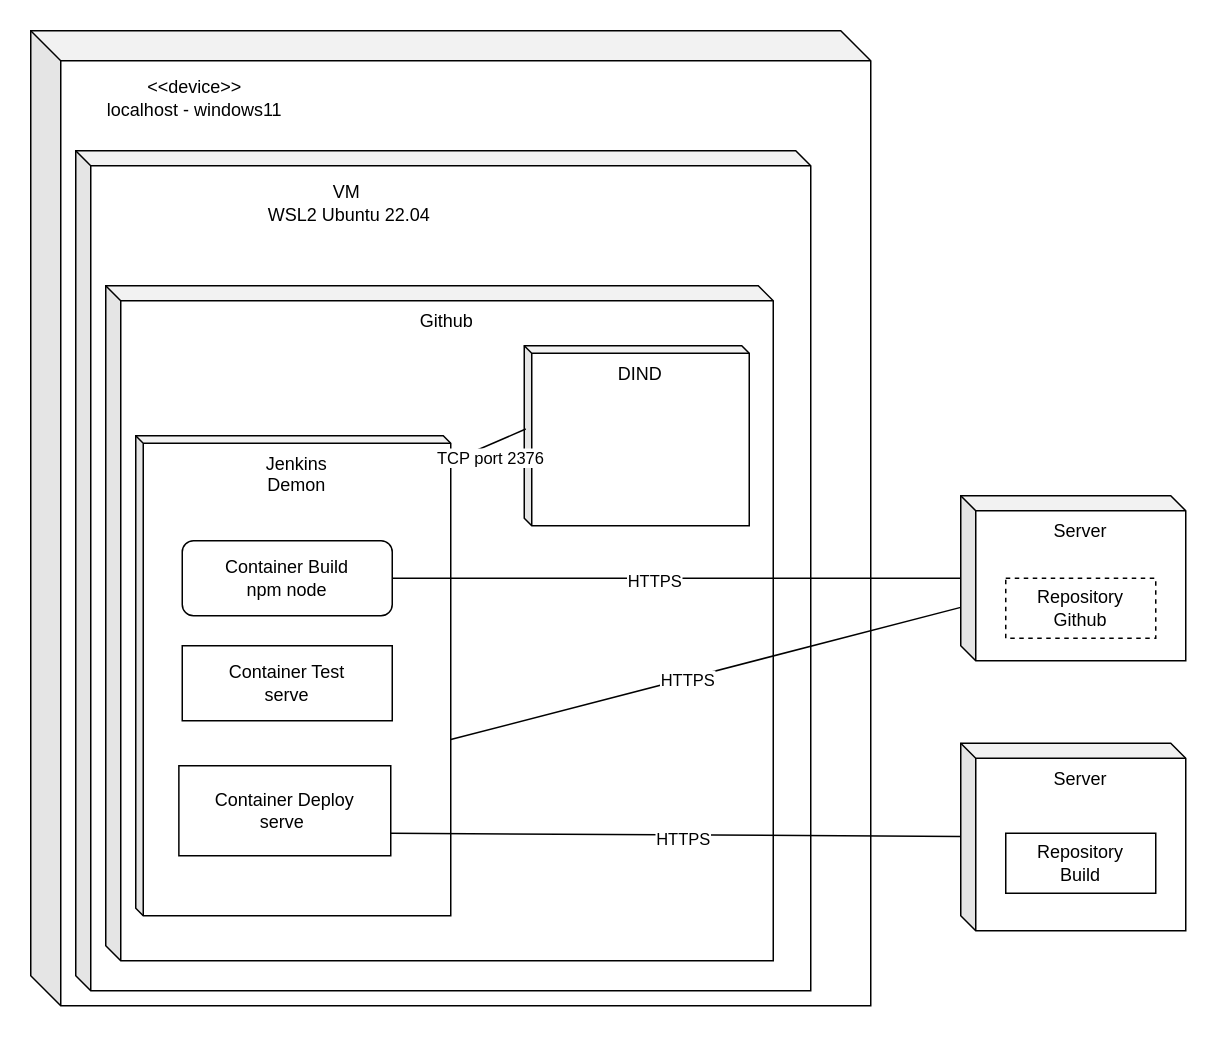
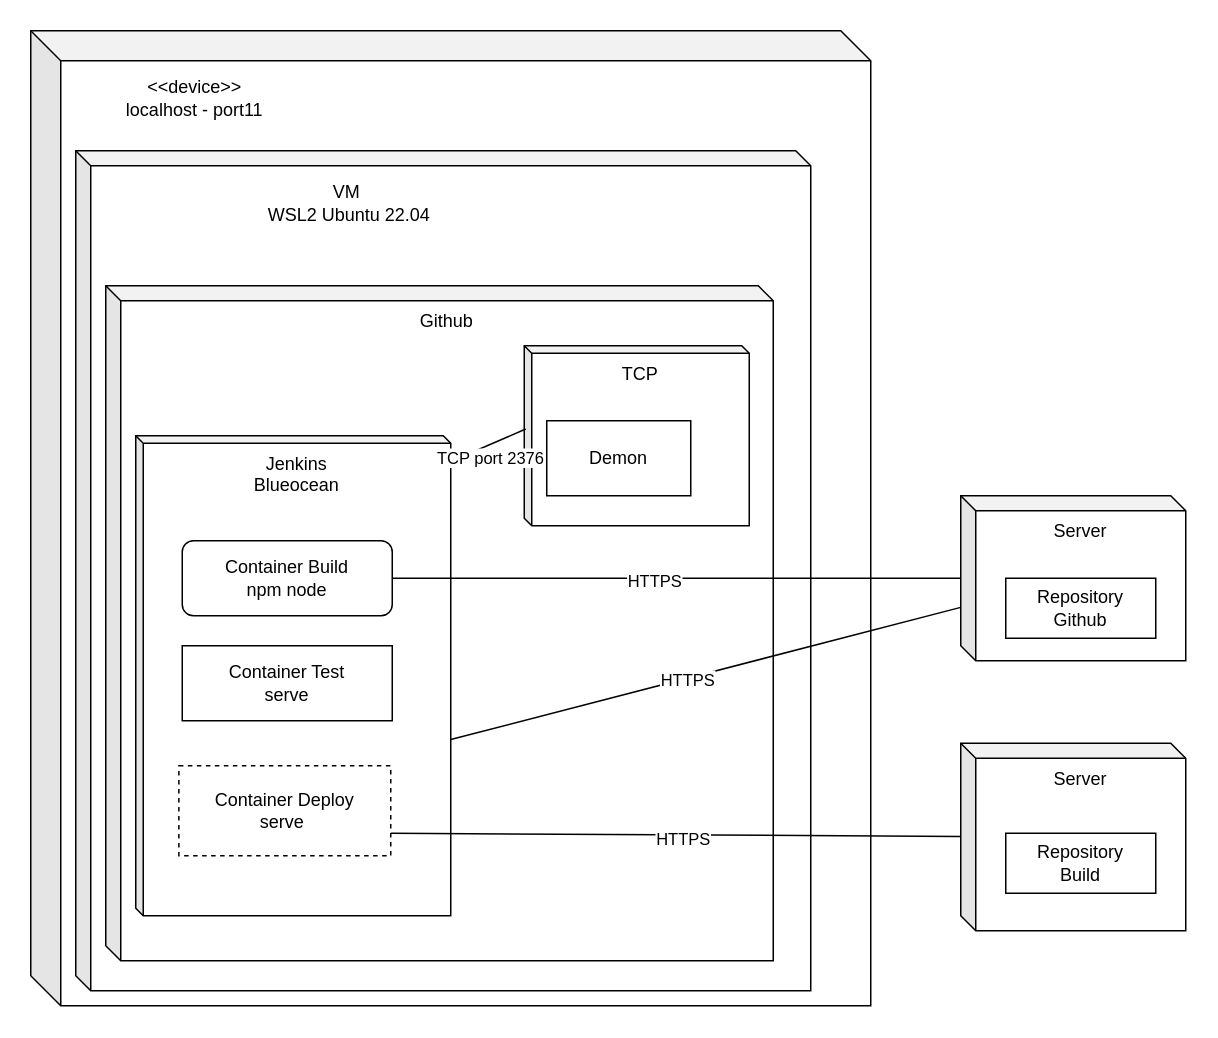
node "<<device>> localhost - windows11": label "<<device>> localhost - windows11" -> "<<device>> localhost - port11"
node "DIND": label "DIND" -> "TCP"
node "Demon": added
node "Jenkins Demon": label "Jenkins Demon" -> "Jenkins Blueocean"
node "Repository Github": style dashed -> solid
node "Container Deploy serve": style solid -> dashed
